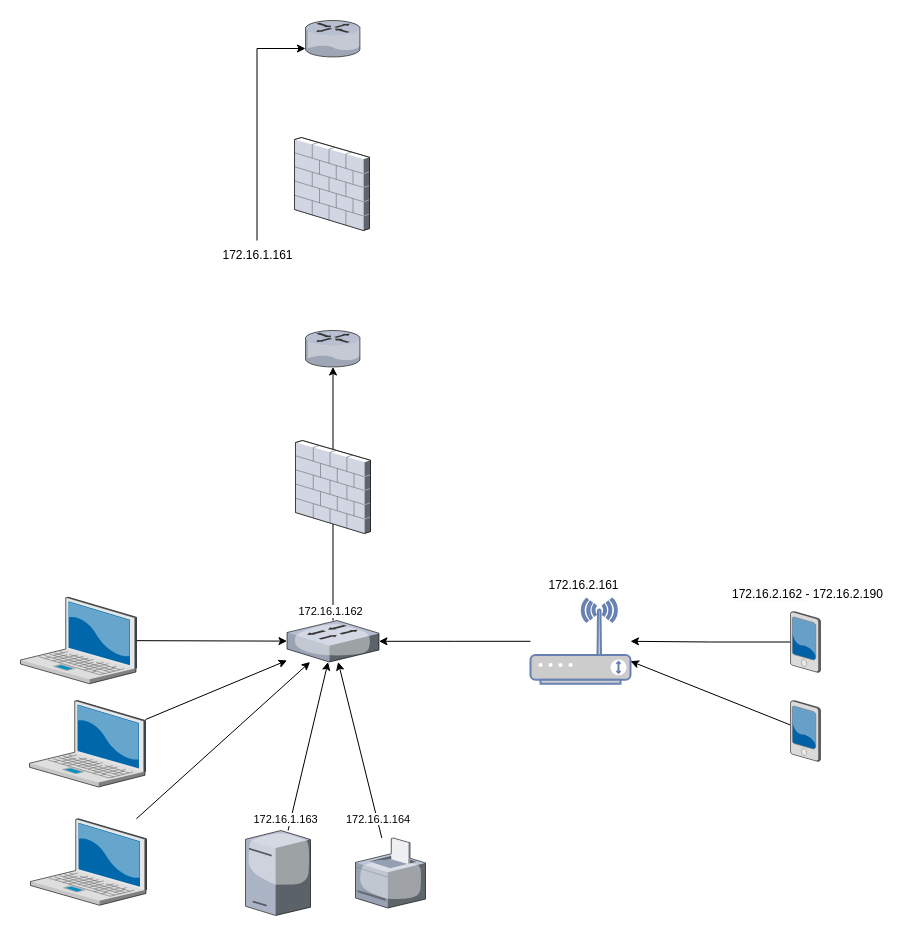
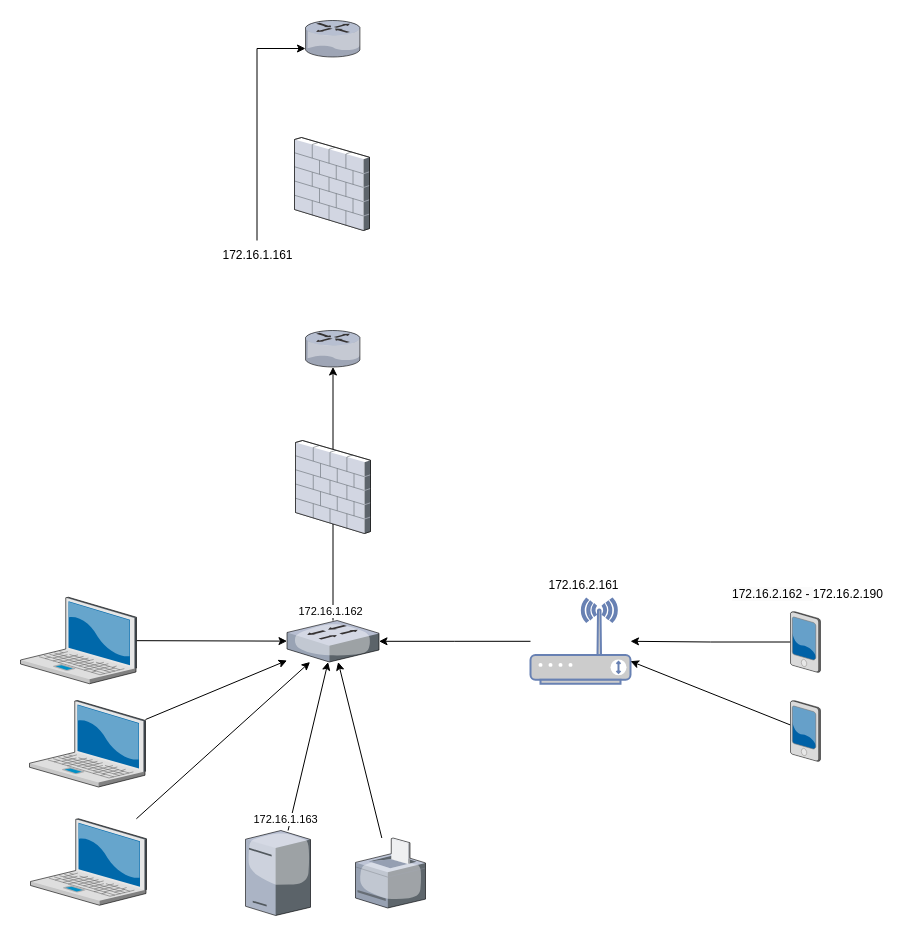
node "172.16.1.164": removed
